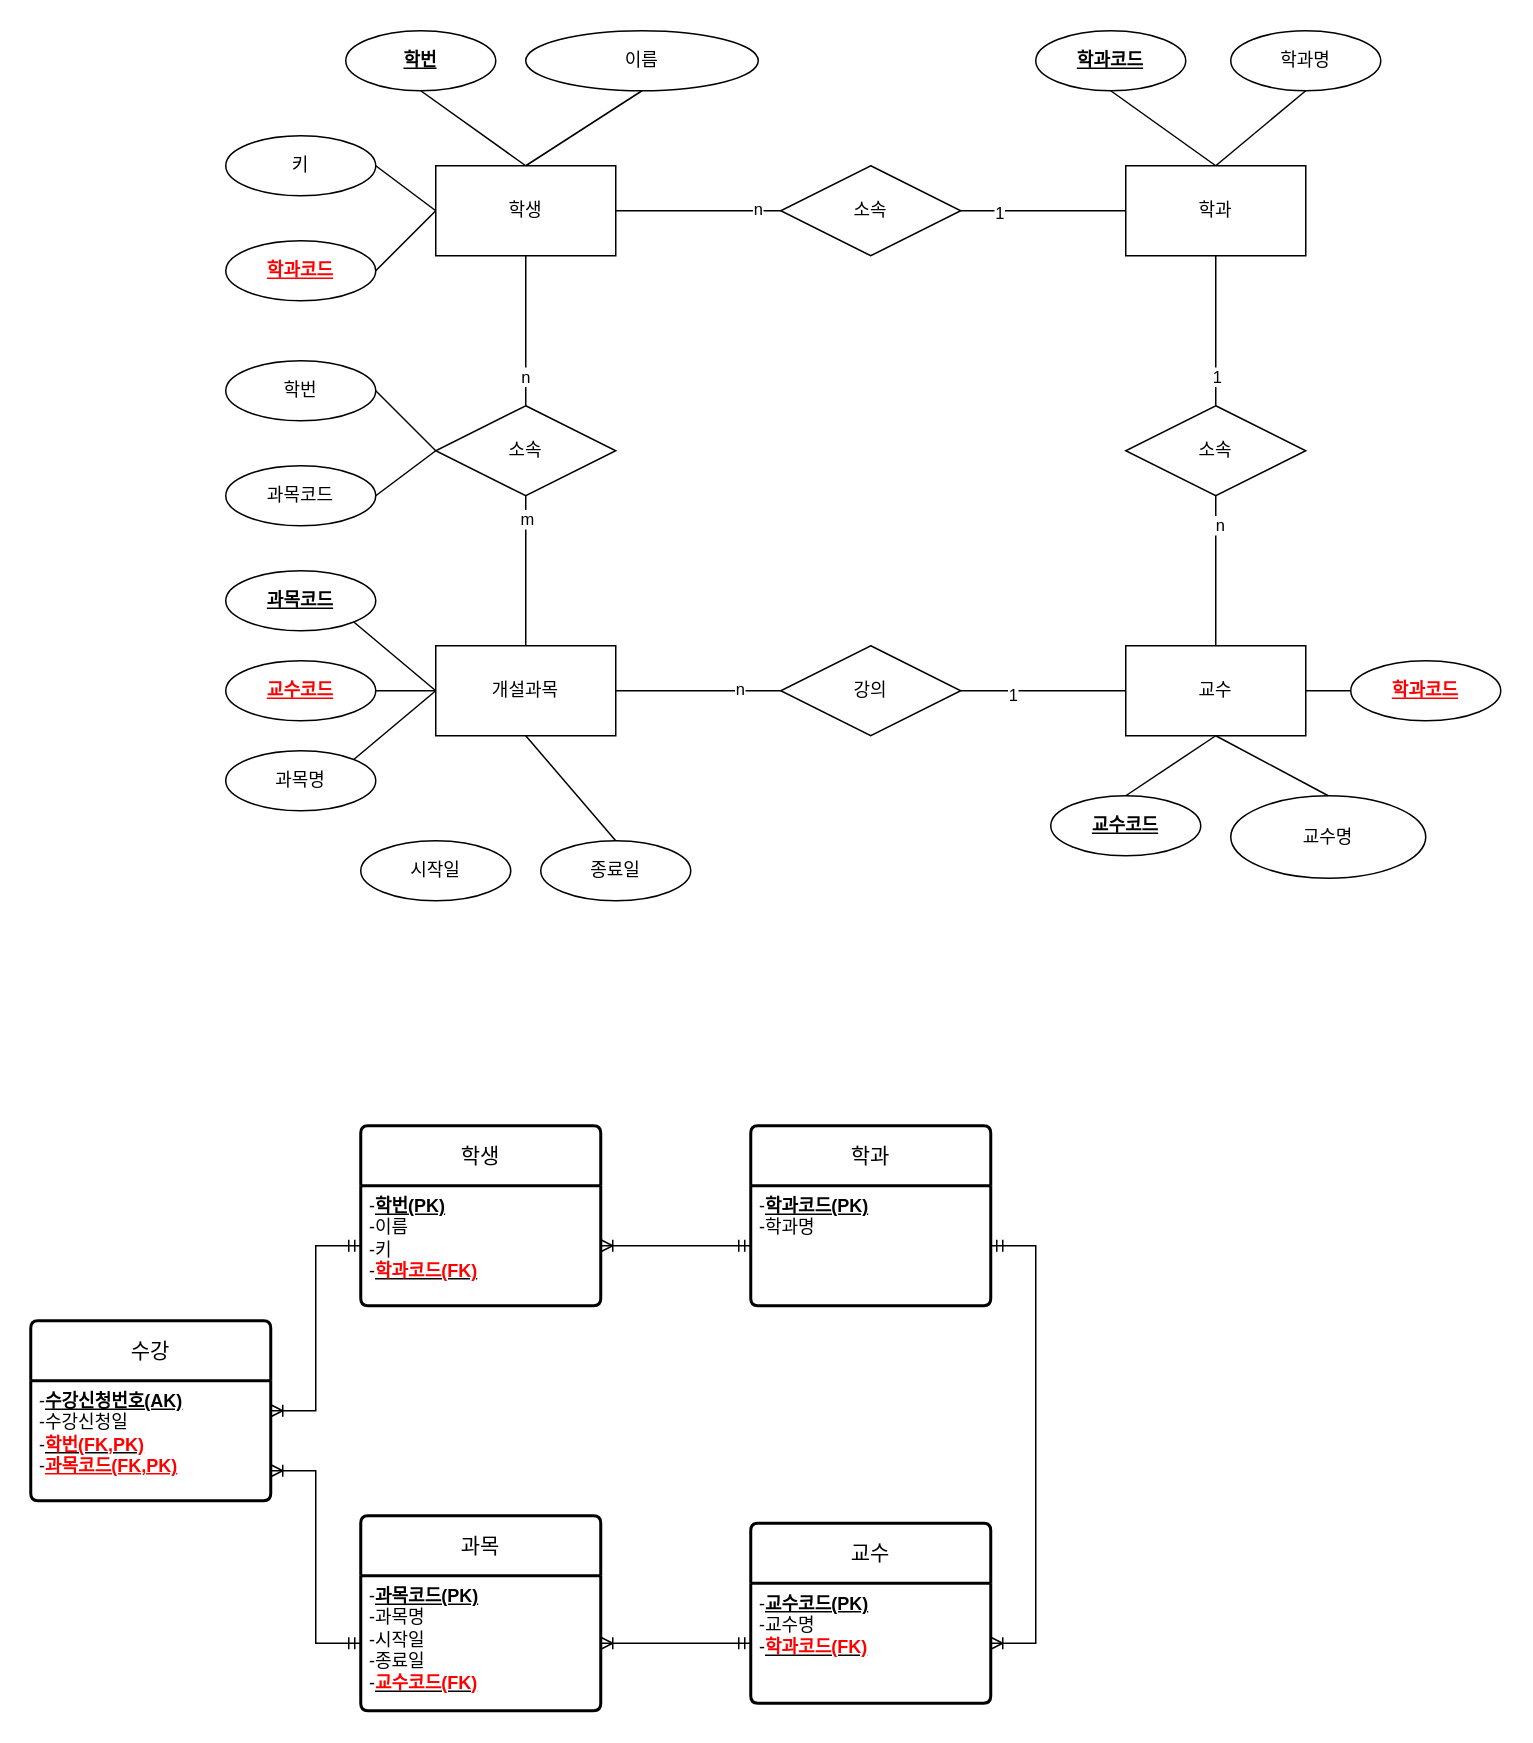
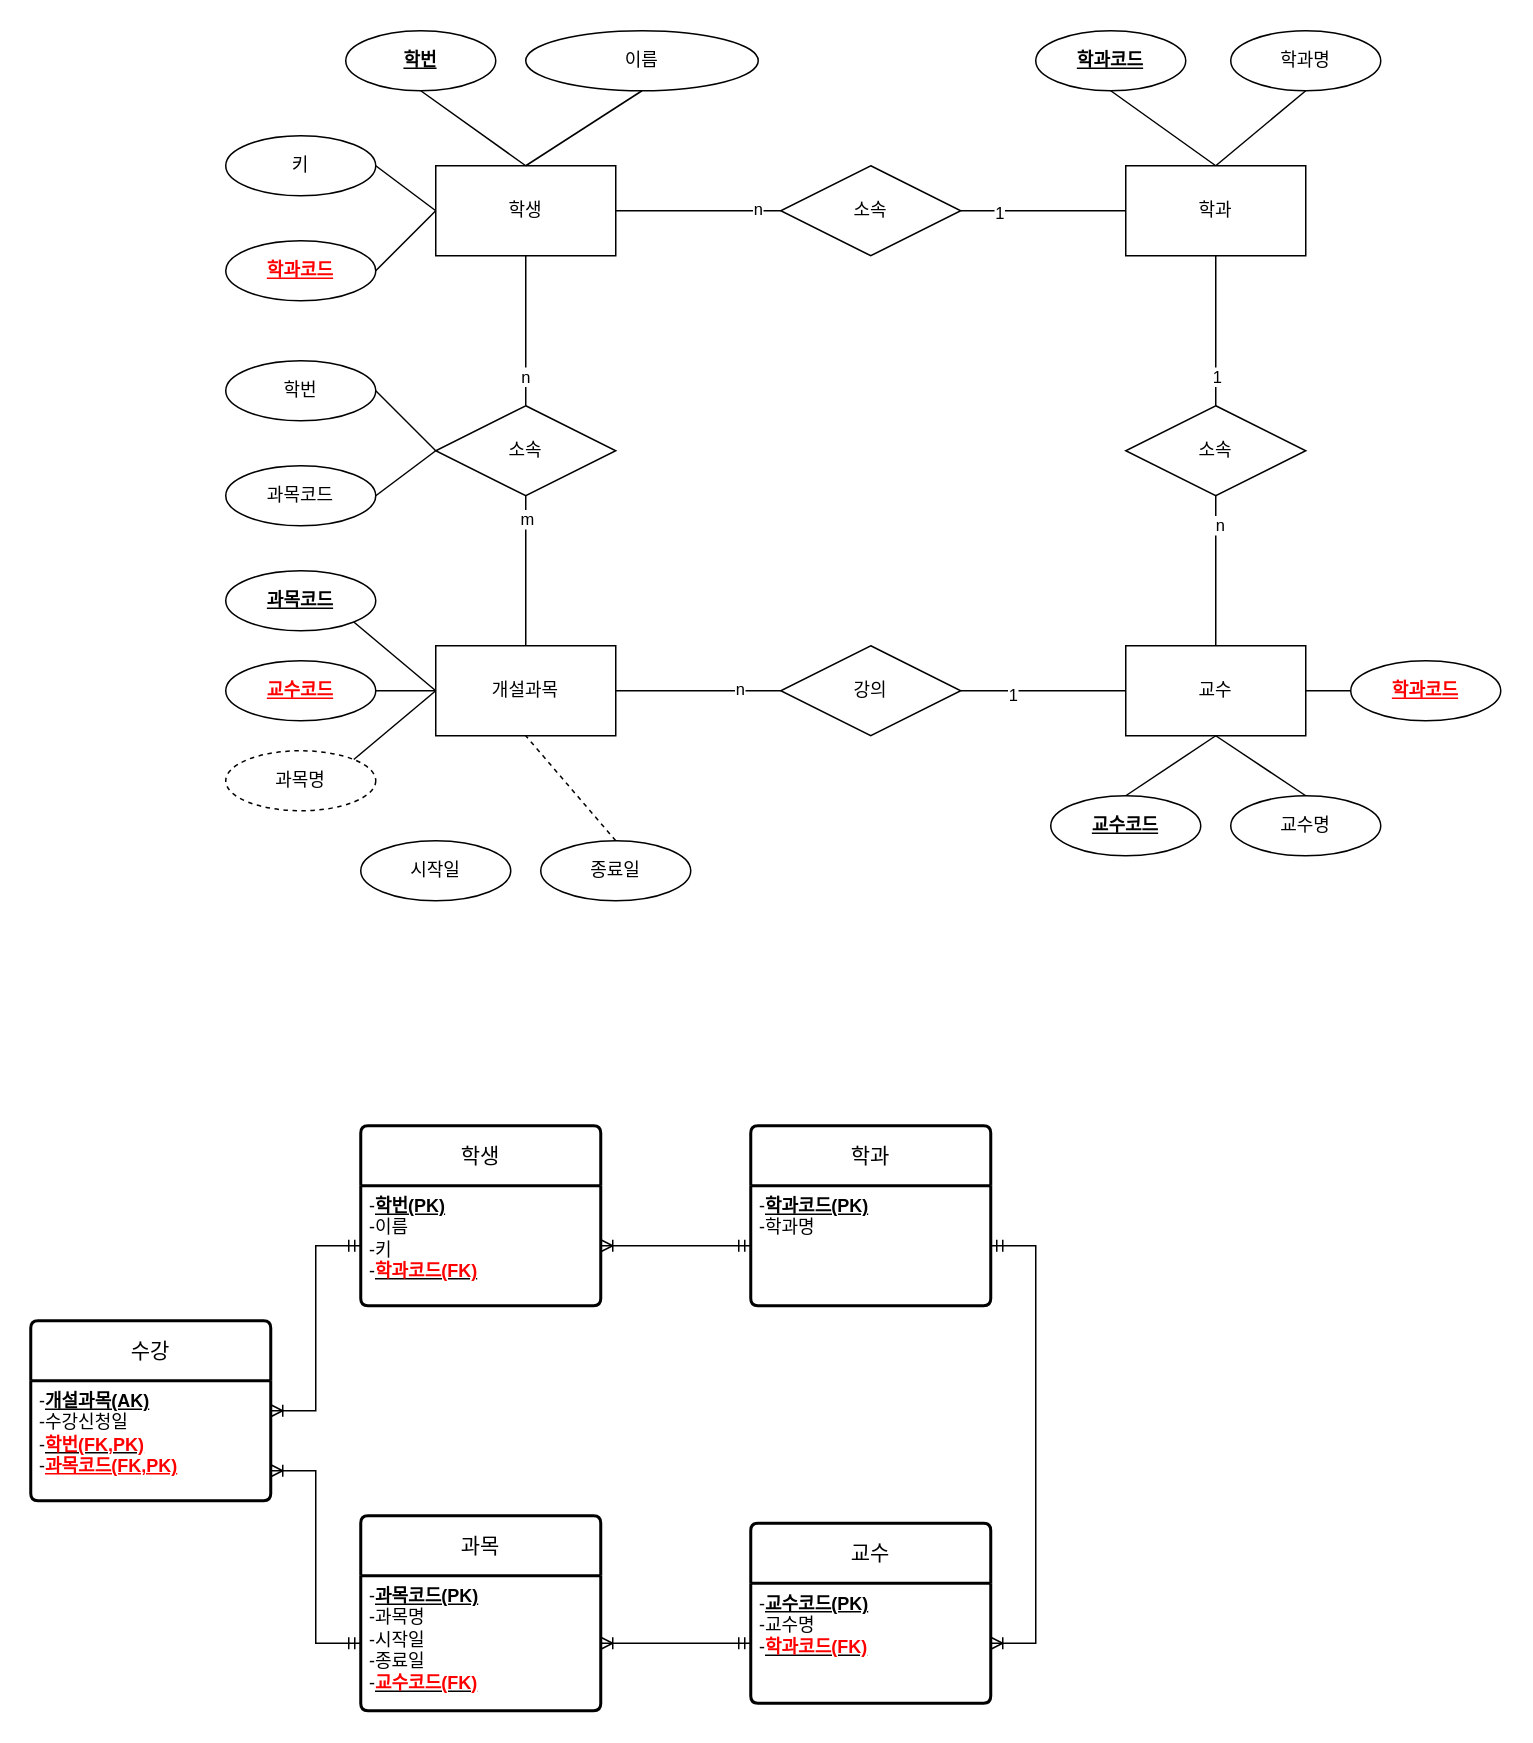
node "과목명": style solid -> dashed
edge "개설과목" -- "종료일": style solid -> dashed
node "교수명": size 195x83 -> 150x60
node "-수강신청번호(AK) -수강신청일 -학번(FK,PK) -과목코드(FK,PK)": label "-수강신청번호(AK) -수강신청일 -학번(FK,PK) -과목코드(FK,PK)" -> "-개설과목(AK) -수강신청일 -학번(FK,PK) -과목코드(FK,PK)"
